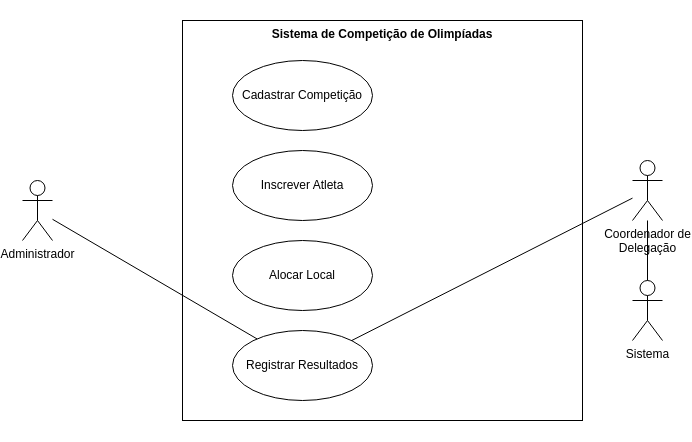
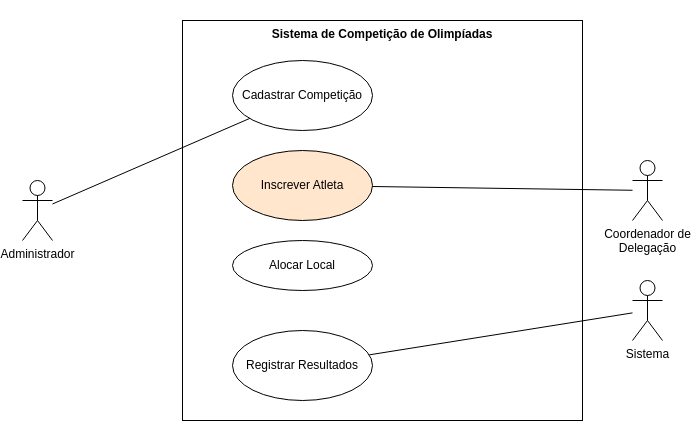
node "Inscrever Atleta": fillcolor #ffffff -> #ffe6cc
edge "Coordenador de Delegação" -- "Sistema": now "Registrar Resultados" -- "Sistema"
edge "Coordenador de Delegação" -- "Registrar Resultados": now "Coordenador de Delegação" -- "Inscrever Atleta"
node "Alocar Local": size 140x70 -> 140x50
edge "Administrador" -- "Registrar Resultados": now "Administrador" -- "Cadastrar Competição"
